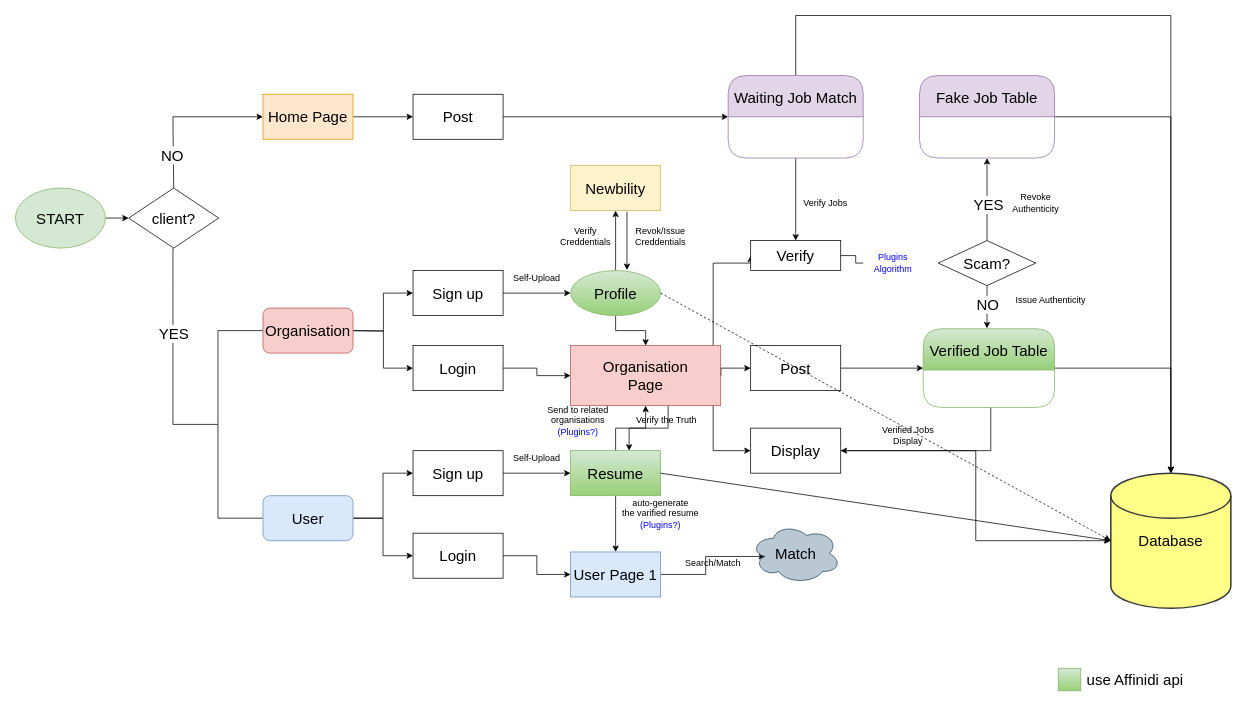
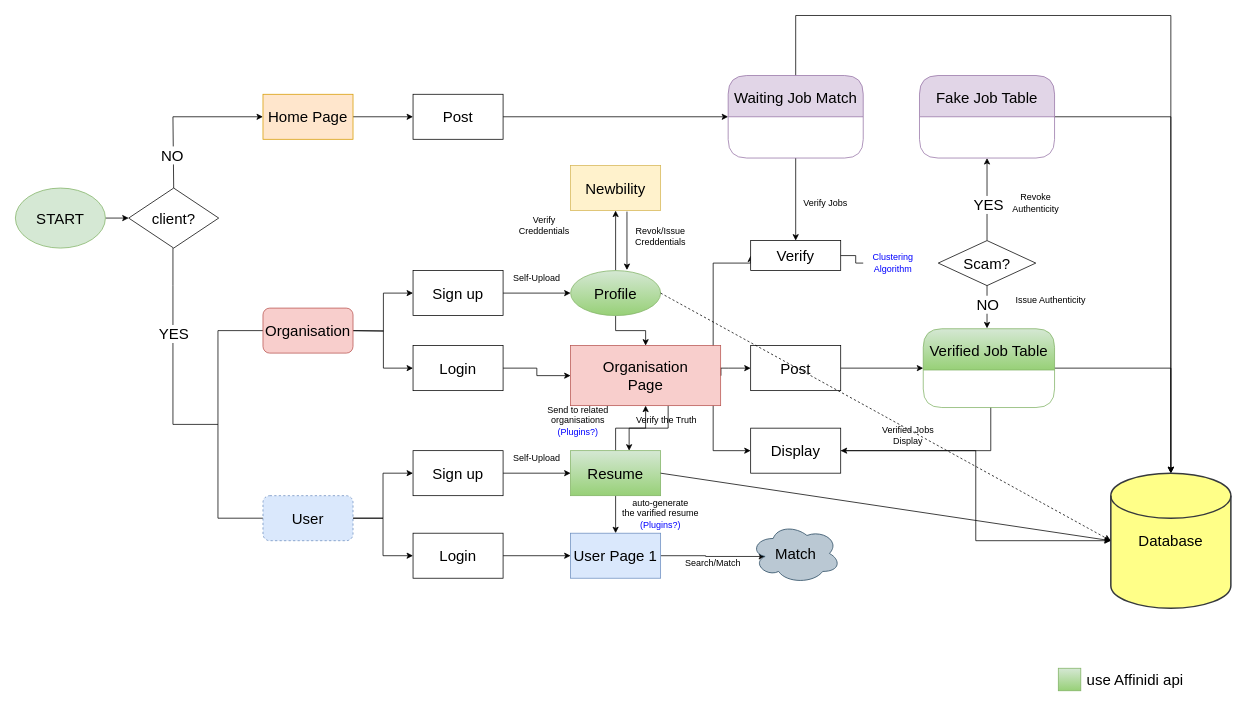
node "Verify Creddentials": moved (585, 237) -> (544, 225)
node "Plugins Algorithm": label "Plugins Algorithm" -> "Clustering Algorithm"
node "User": style solid -> dashed
node "User Page 1": moved (615, 574) -> (615, 555)
